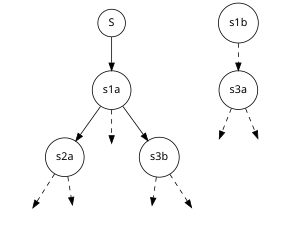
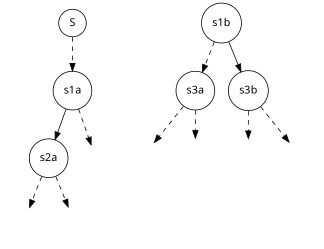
edge "S" -> "s1a": style solid -> dashed
edge "s1a" -> "s3b": now "s1b" -> "s3b"
